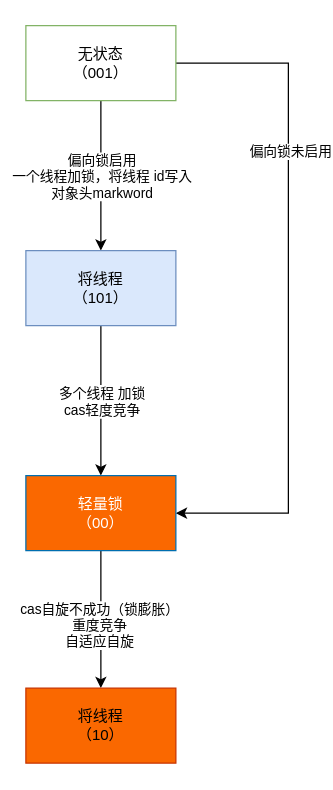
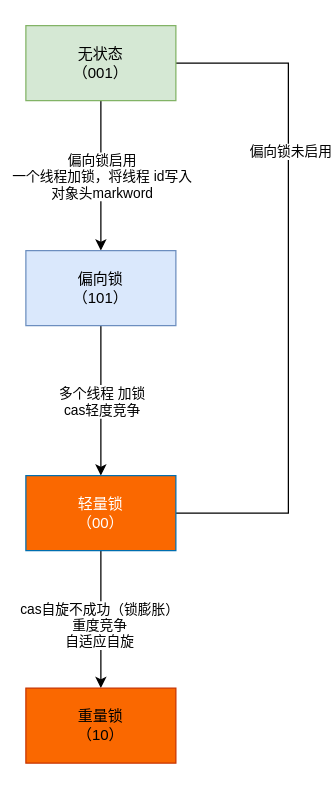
node "无状态 （001）": fillcolor #ffffff -> #d5e8d4
node "将线程 （101）": label "将线程 （101）" -> "偏向锁 （101）"
edge "无状态 （001）" -> "轻量锁 （00）": arrowhead classic -> none
node "将线程 （10）": label "将线程 （10）" -> "重量锁 （10）"
